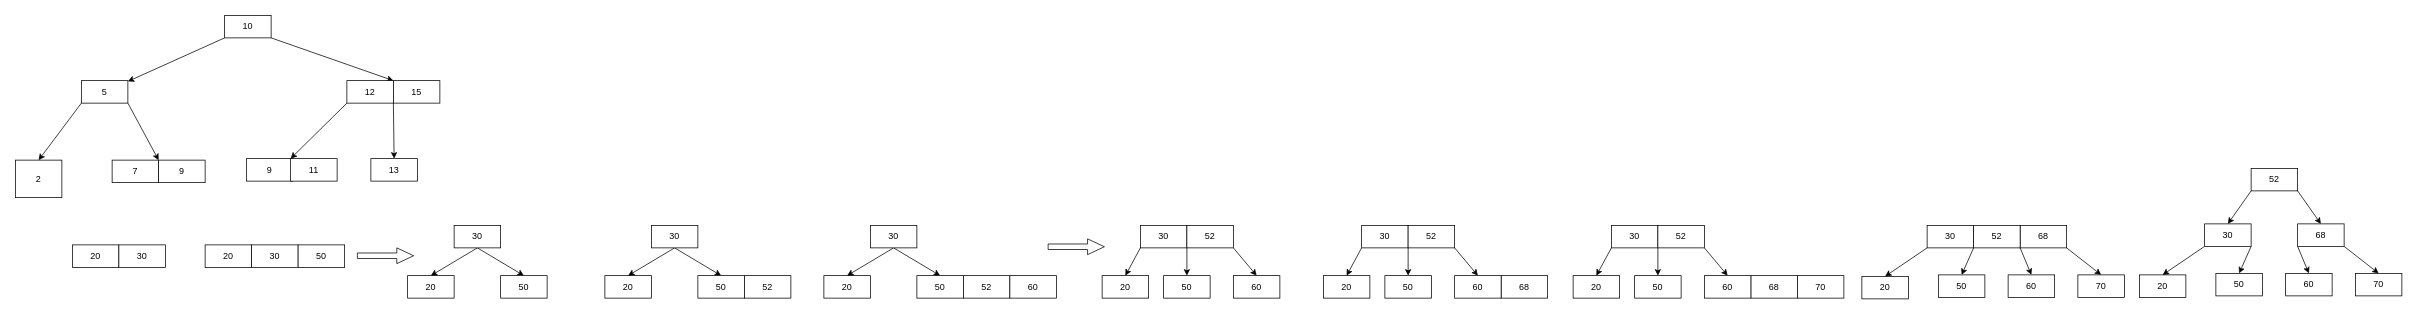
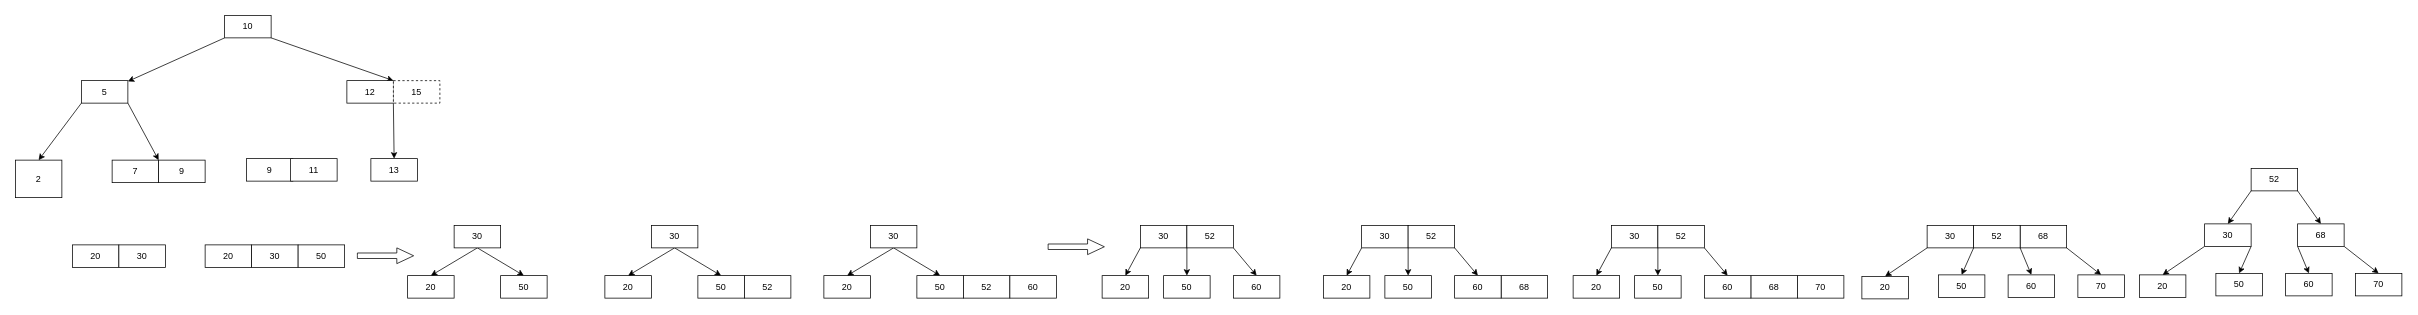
node "15": style solid -> dashed
edge "12" -> "11": removed
